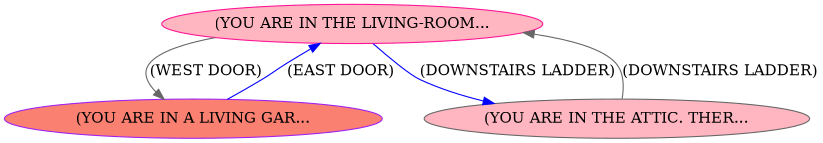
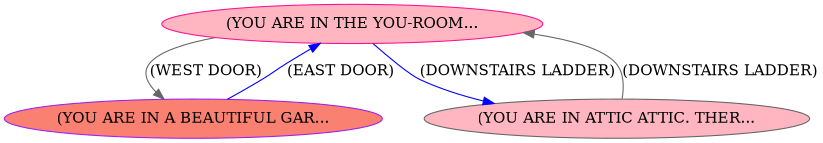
node "(YOU ARE IN THE LIVING-ROOM...": label "(YOU ARE IN THE LIVING-ROOM..." -> "(YOU ARE IN THE YOU-ROOM..."
node "(YOU ARE IN A LIVING GAR...": label "(YOU ARE IN A LIVING GAR..." -> "(YOU ARE IN A BEAUTIFUL GAR..."
node "(YOU ARE IN THE ATTIC. THER...": label "(YOU ARE IN THE ATTIC. THER..." -> "(YOU ARE IN ATTIC ATTIC. THER..."
